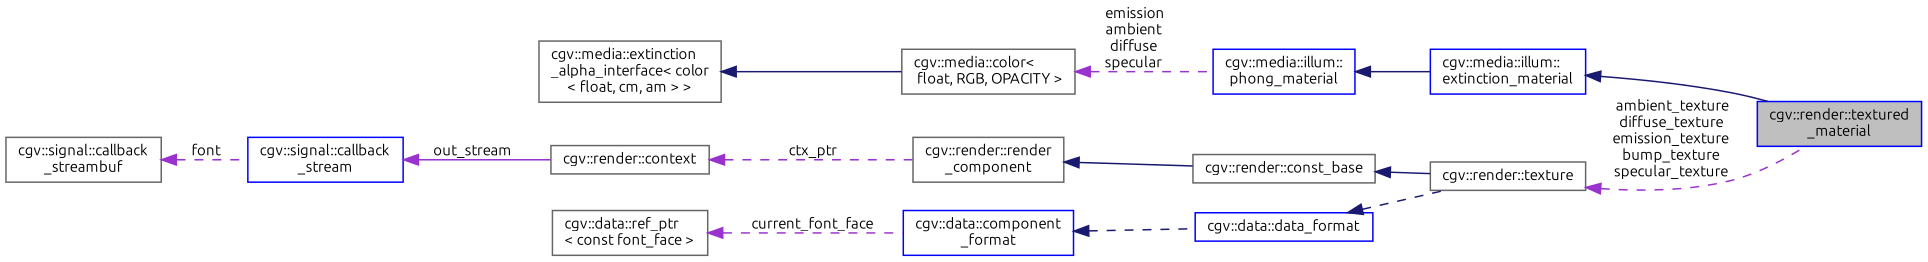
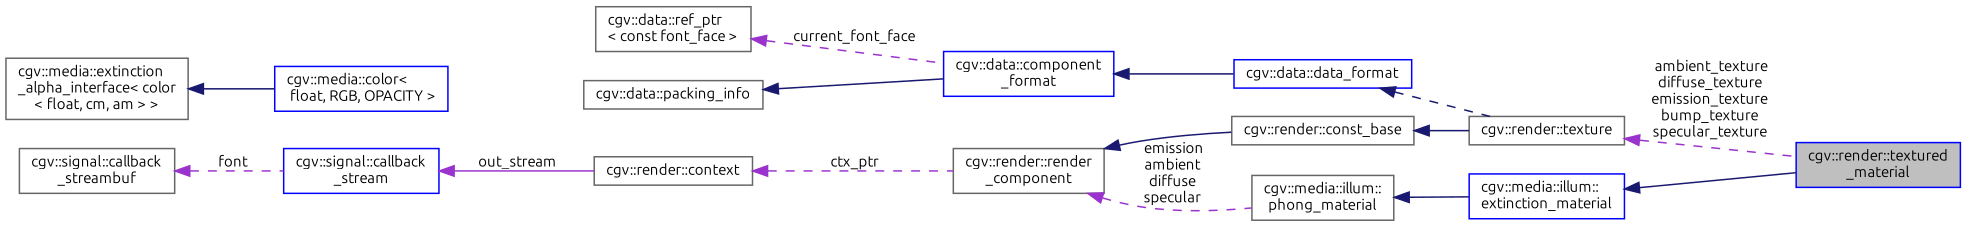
node "cgv::media::color< float, RGB, OPACITY >": color gray40 -> blue
edge "cgv::media::illum:: phong_material" -> "cgv::media::color< float, RGB, OPACITY >": now "cgv::media::illum:: phong_material" -> "cgv::render::render _component"
node "cgv::media::illum:: phong_material": color blue -> gray40
node "cgv::data::packing_info": added
edge "cgv::data::data_format" -> "cgv::data::component _format": style dashed -> solid
